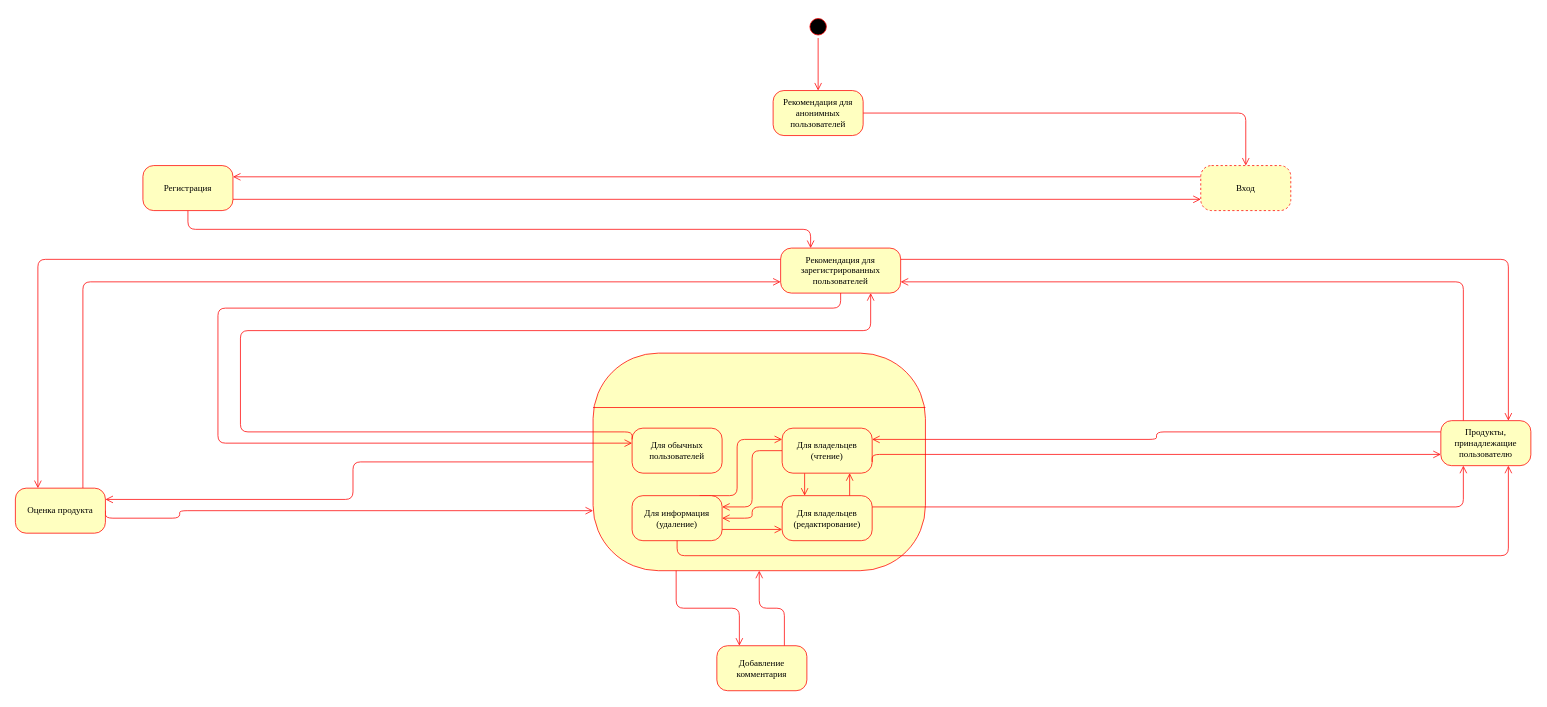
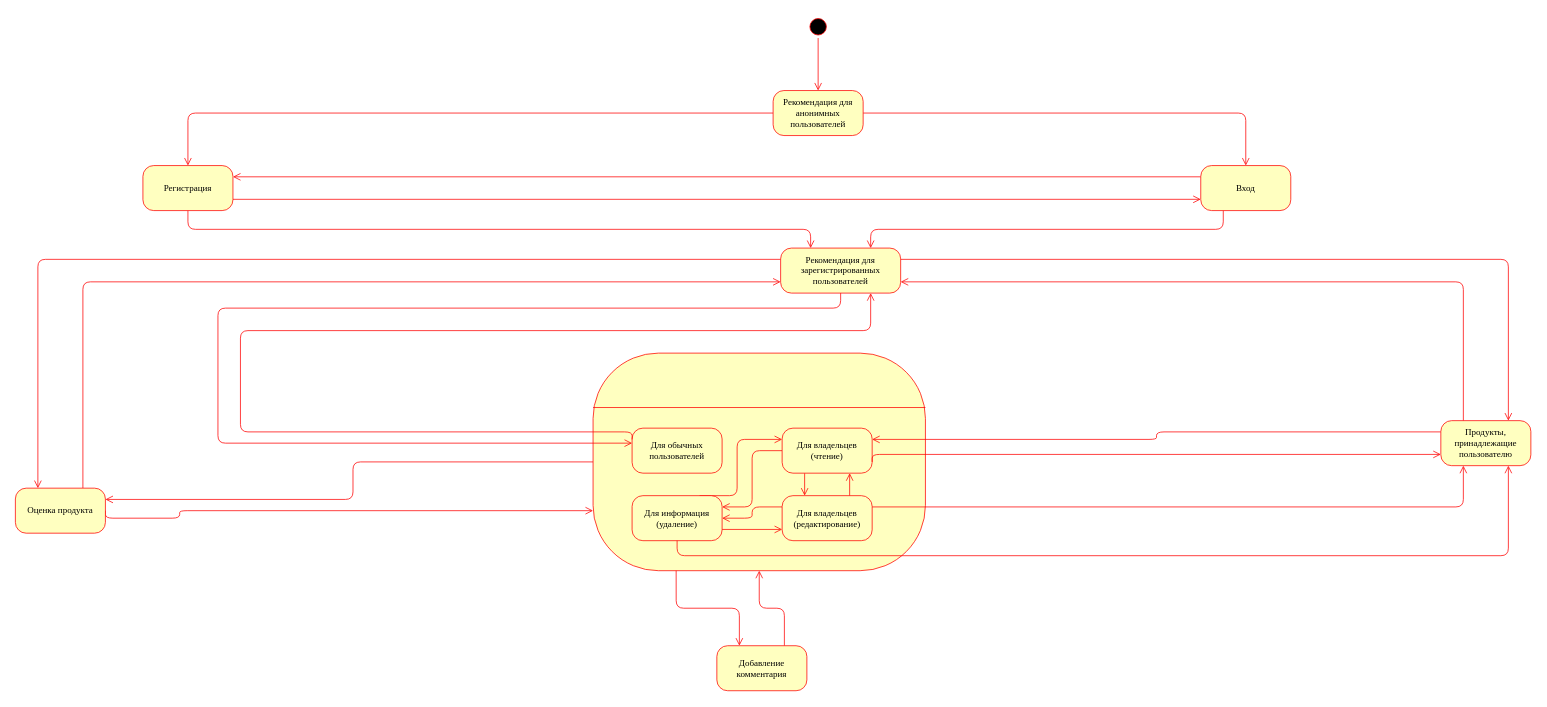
edge "Рекомендация для анонимных пользователей" -> "Регистрация": added
node "Вход": style dashed -> solid
edge "Вход" -> "Рекомендация для зарегистрированных пользователей": added
